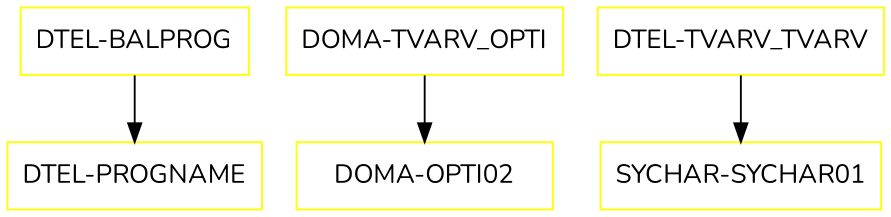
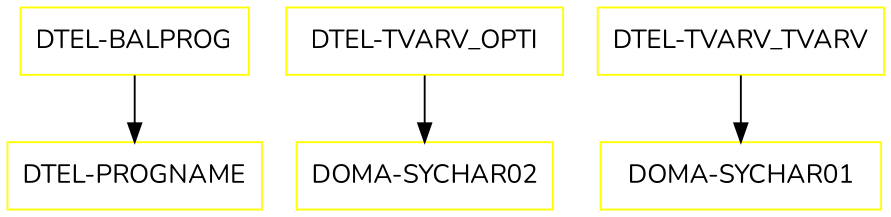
node "DOMA-TVARV_OPTI": label "DOMA-TVARV_OPTI" -> "DTEL-TVARV_OPTI"
node "DOMA-OPTI02": label "DOMA-OPTI02" -> "DOMA-SYCHAR02"
node "SYCHAR-SYCHAR01": label "SYCHAR-SYCHAR01" -> "DOMA-SYCHAR01"
